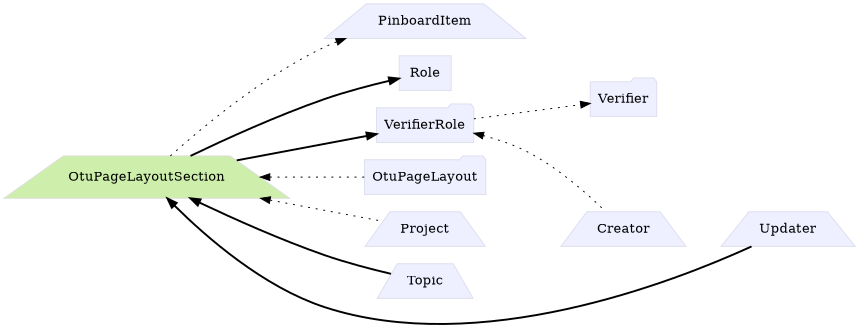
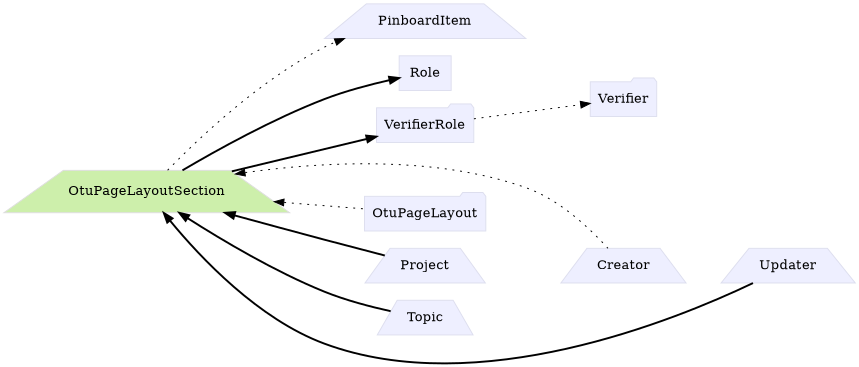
edge "Creator" -> "VerifierRole": now "Creator" -> "OtuPageLayoutSection"
edge "Project" -> "OtuPageLayoutSection": style dotted -> bold
